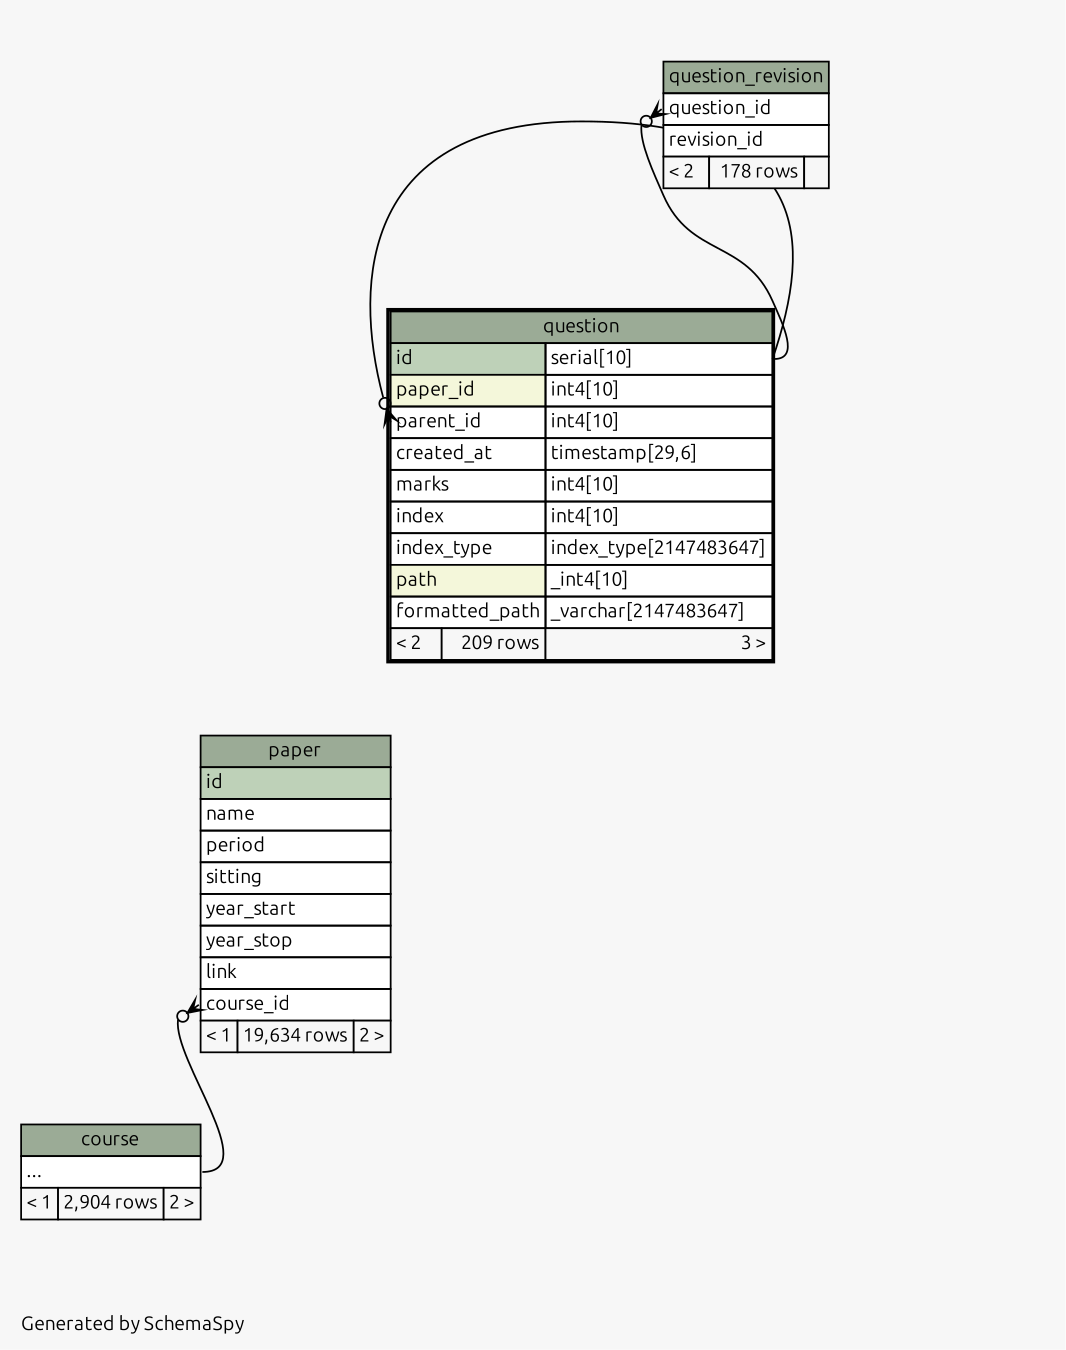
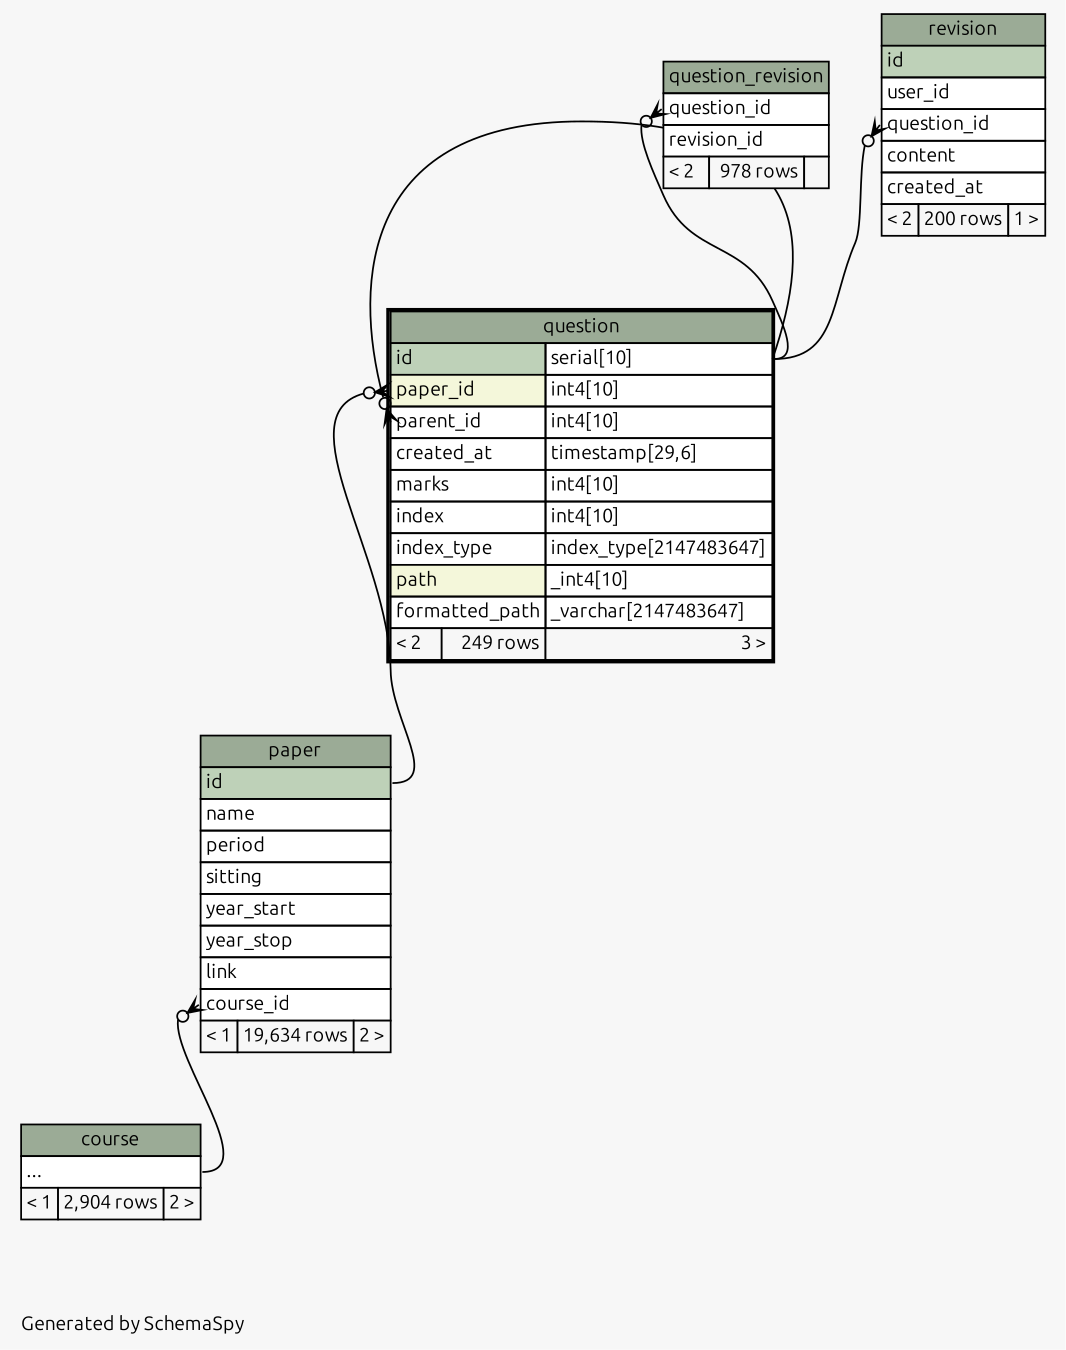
node "revision": added
node "question_revision": text "178 rows" -> "978 rows"
edge "paper" -> "question": added
node "question": text "209 rows" -> "249 rows"
